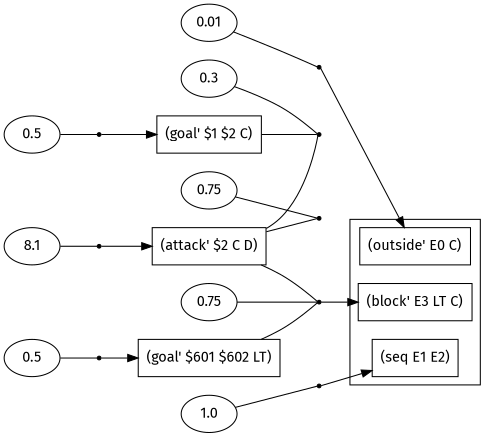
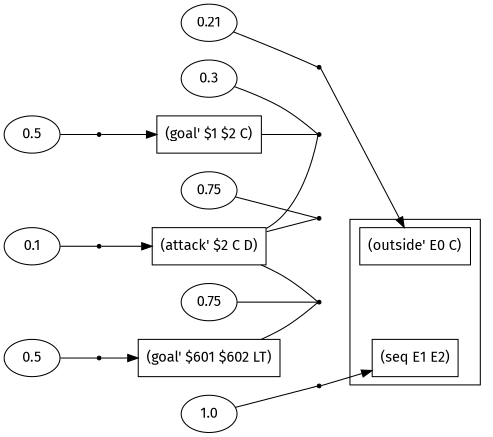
node "0.01": label "0.01" -> "0.21"
node "8.1": label "8.1" -> "0.1"
node "(block' E3 LT C)": removed
